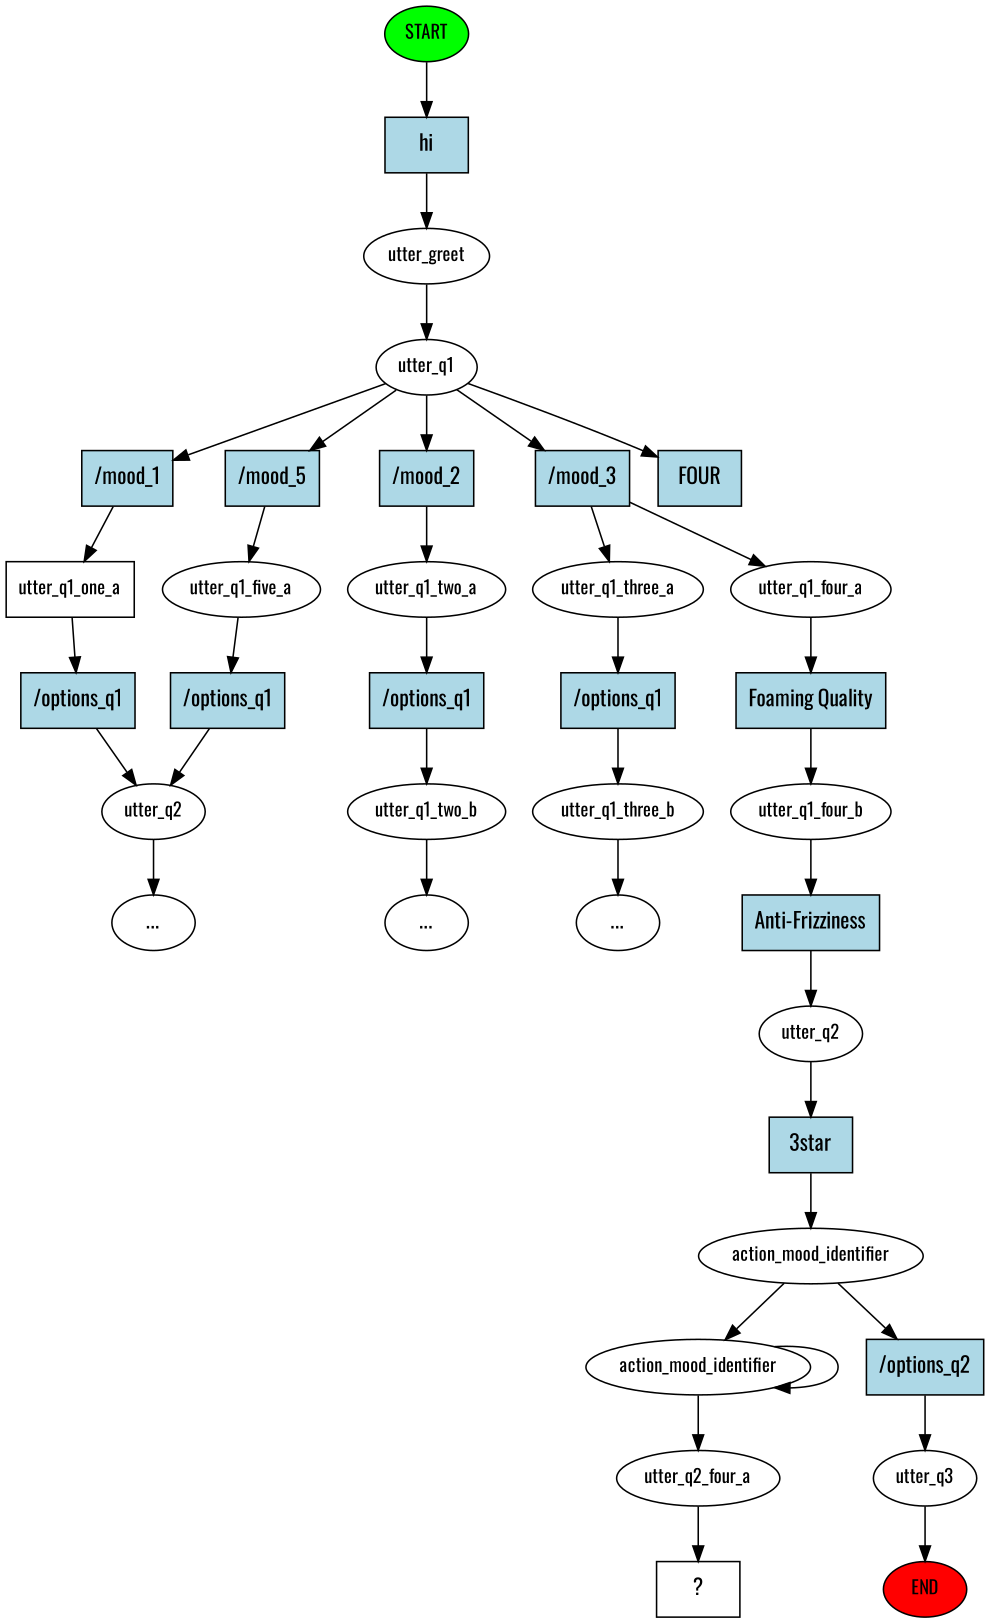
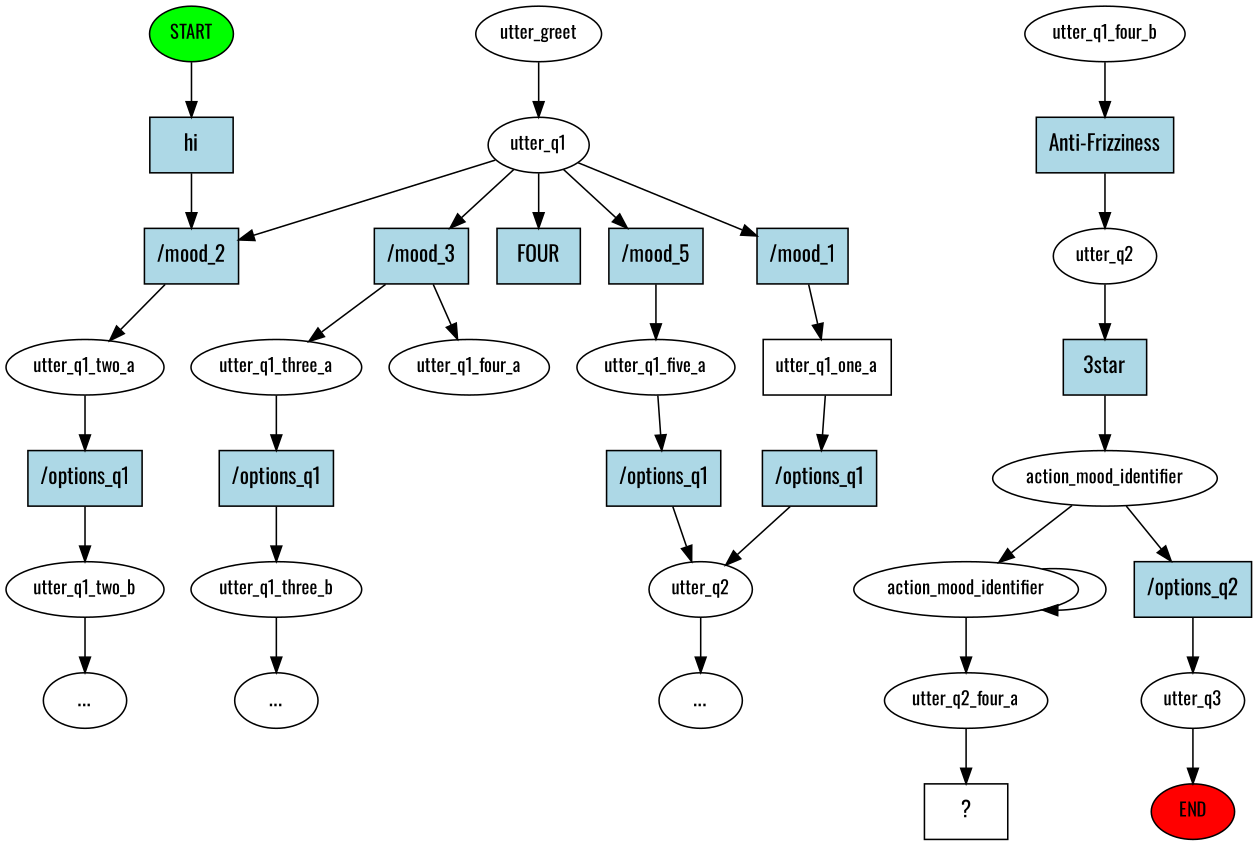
edge "hi" -> "utter_greet": now "hi" -> "/mood_2"
node "Foaming Quality": removed
